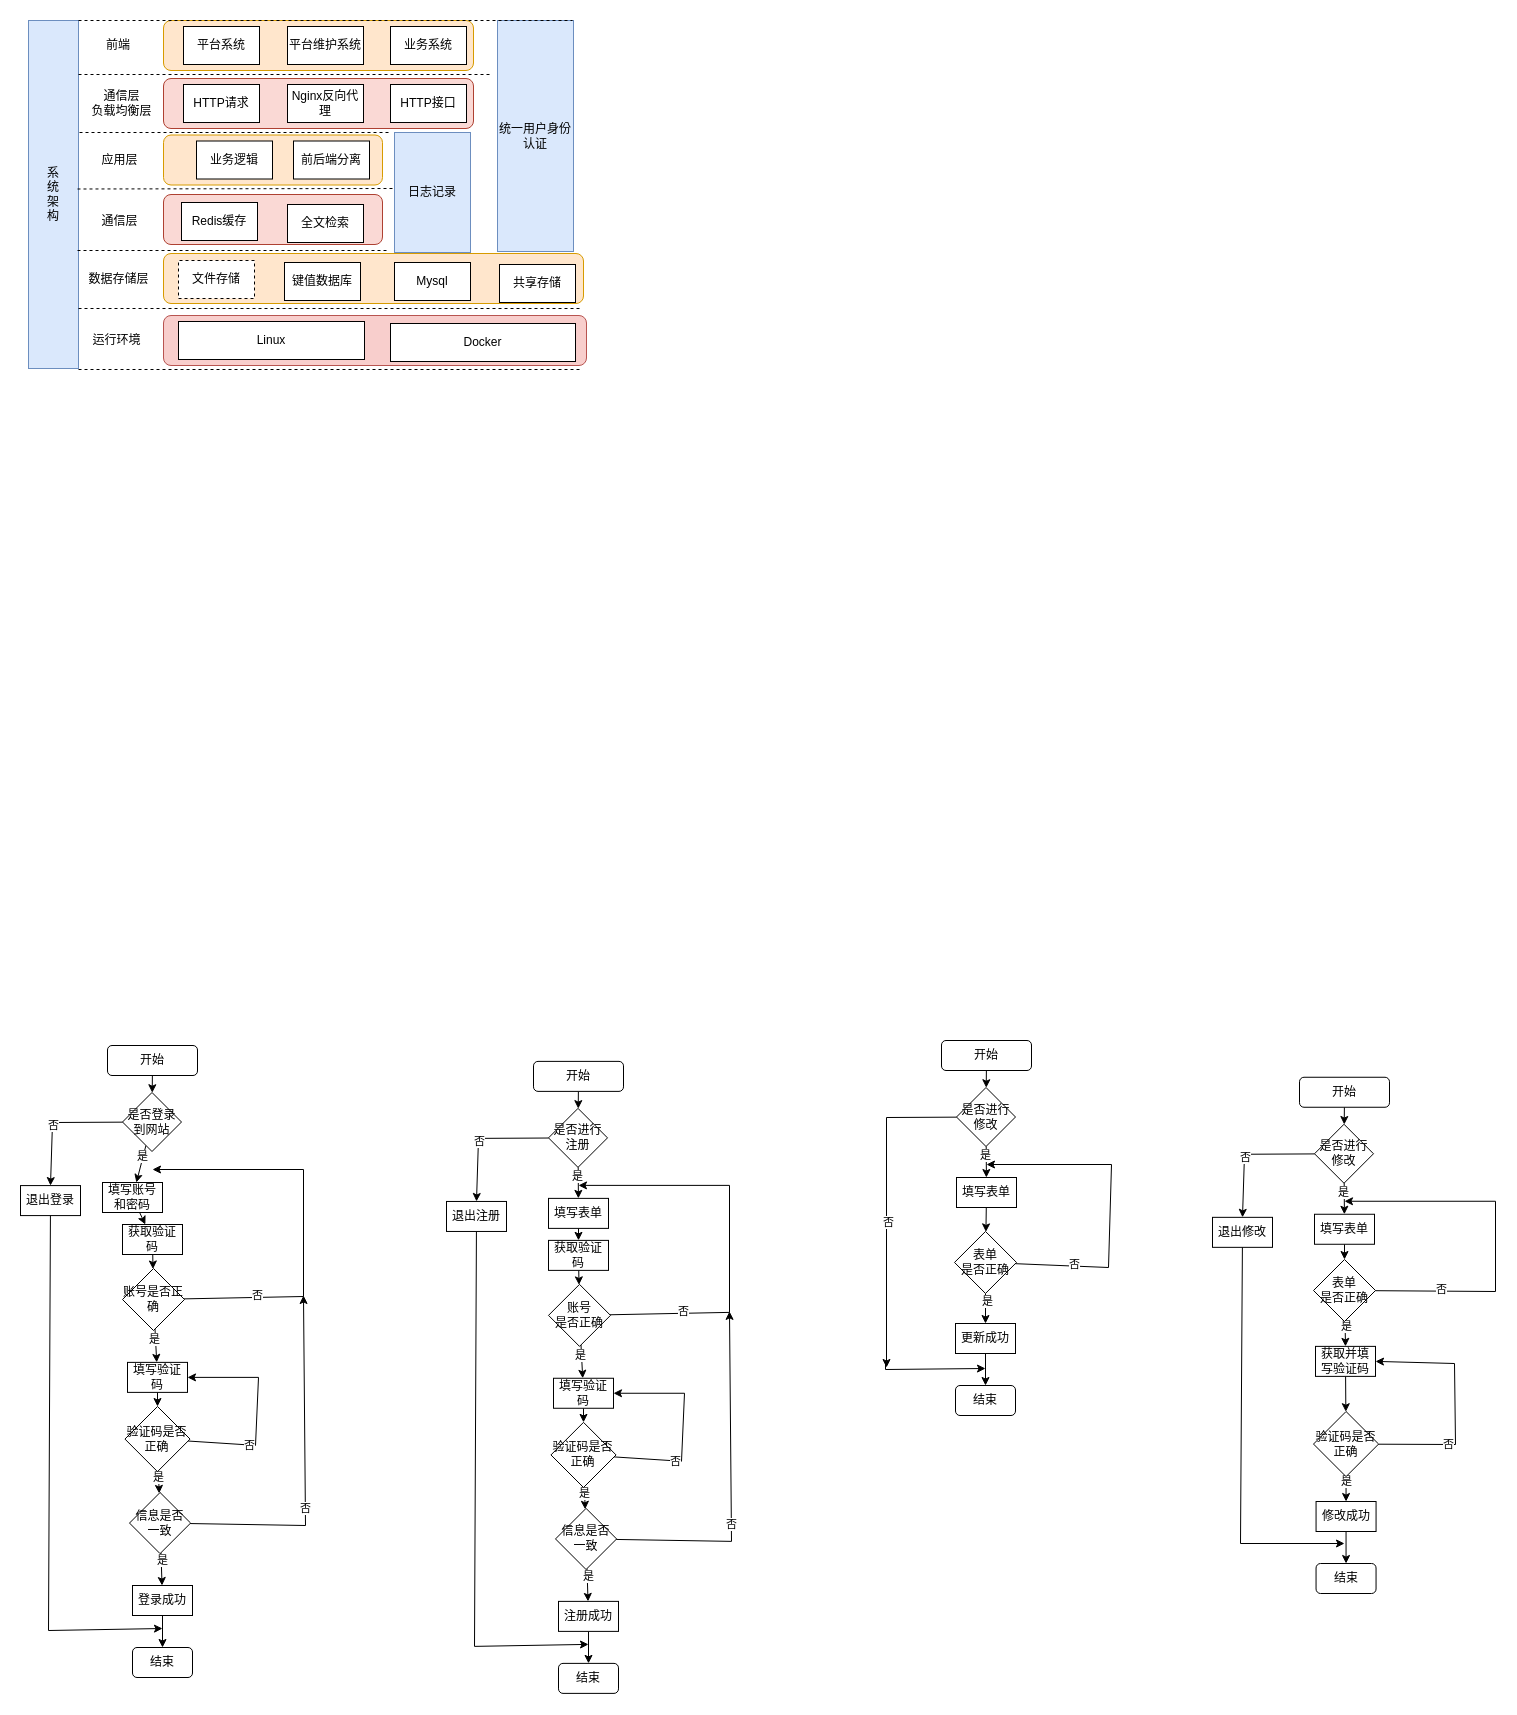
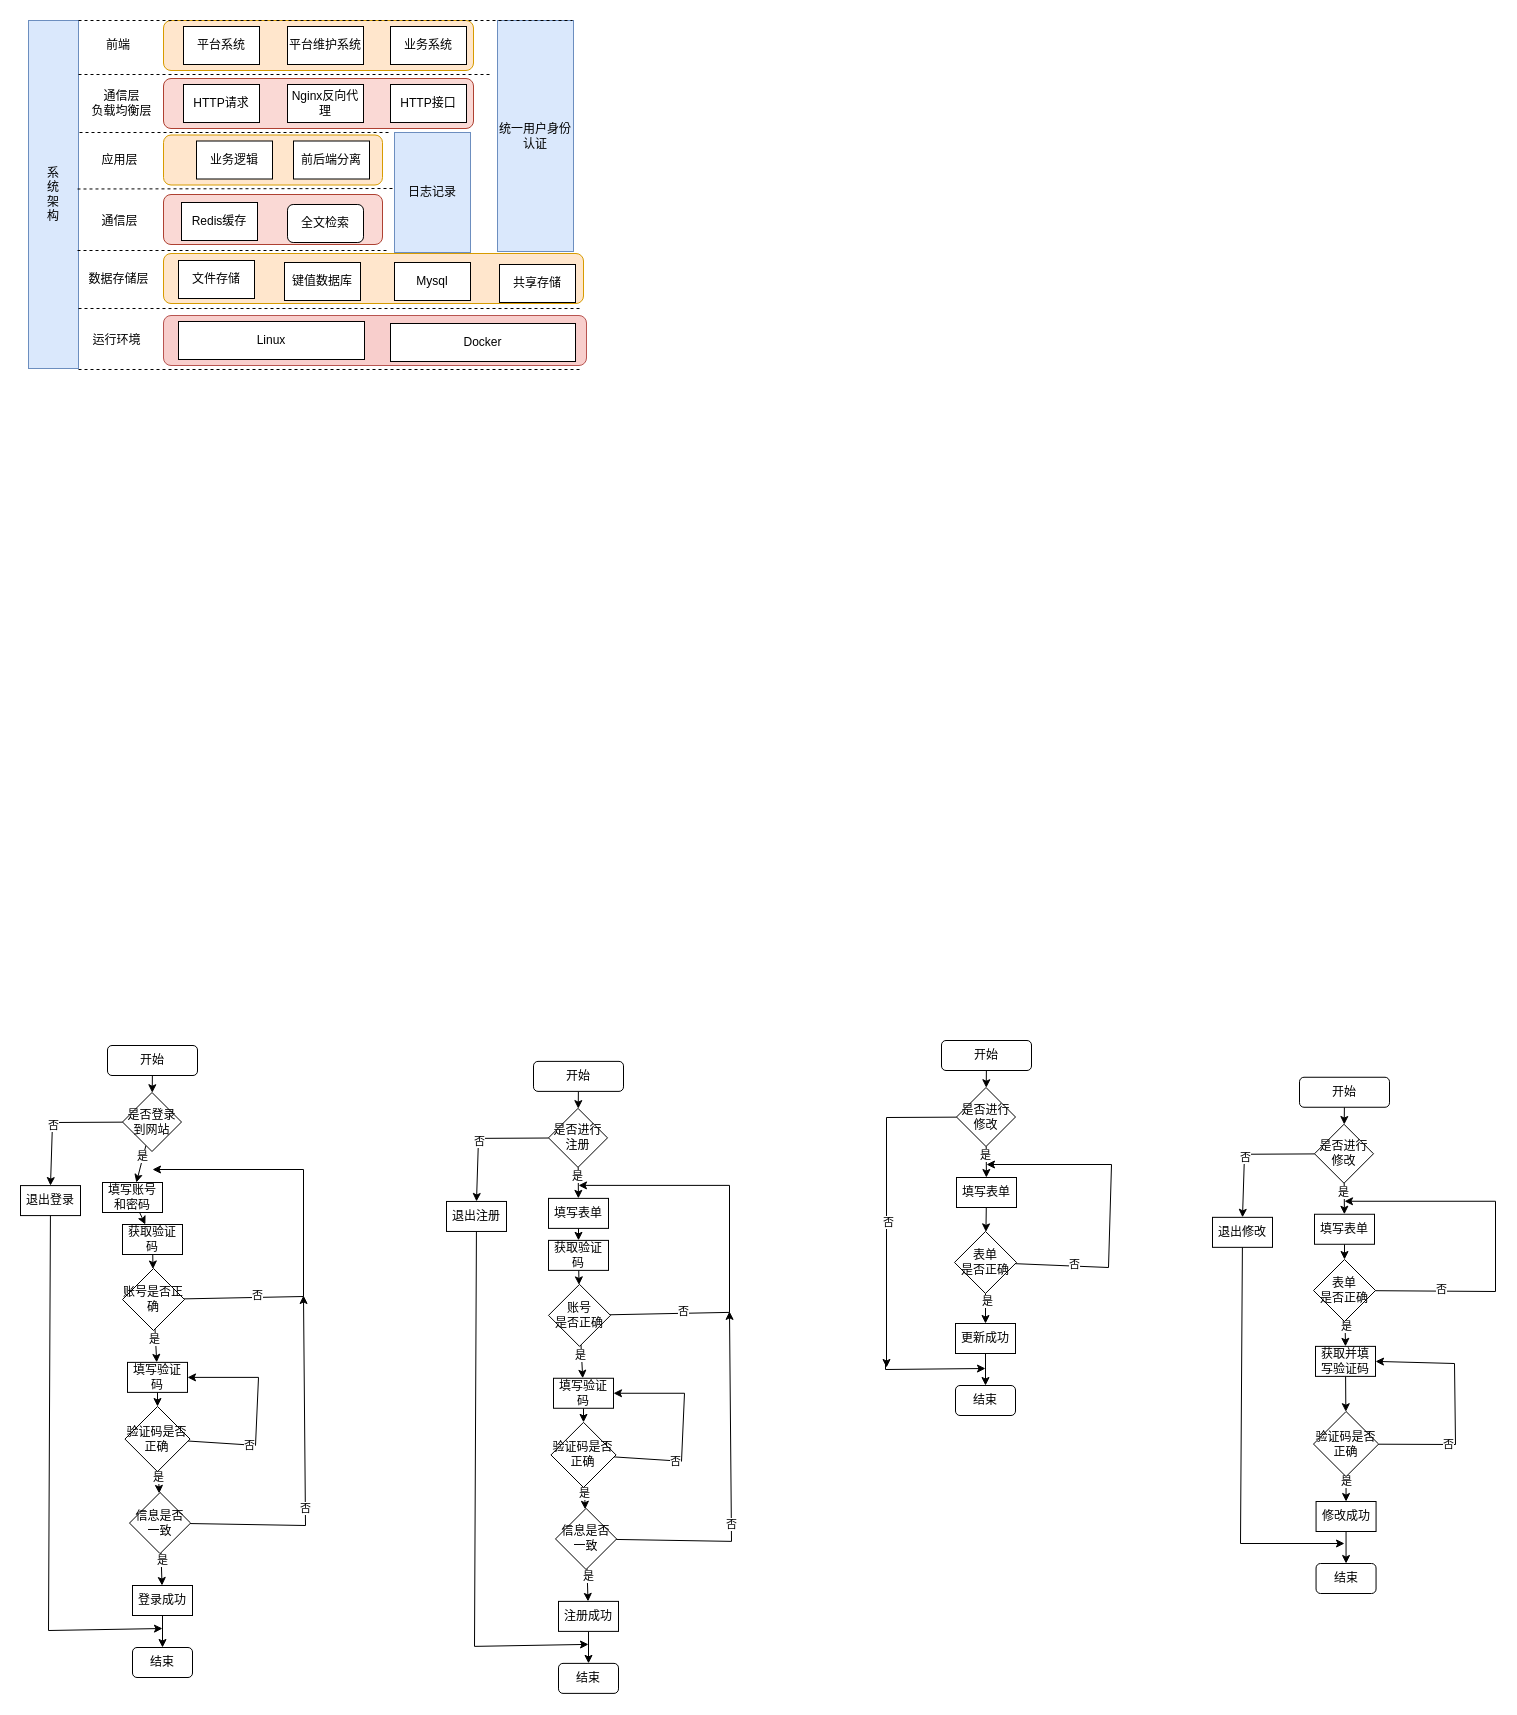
node "全文检索": shape rectangle -> rounded rectangle
node "文件存储": style dashed -> solid
